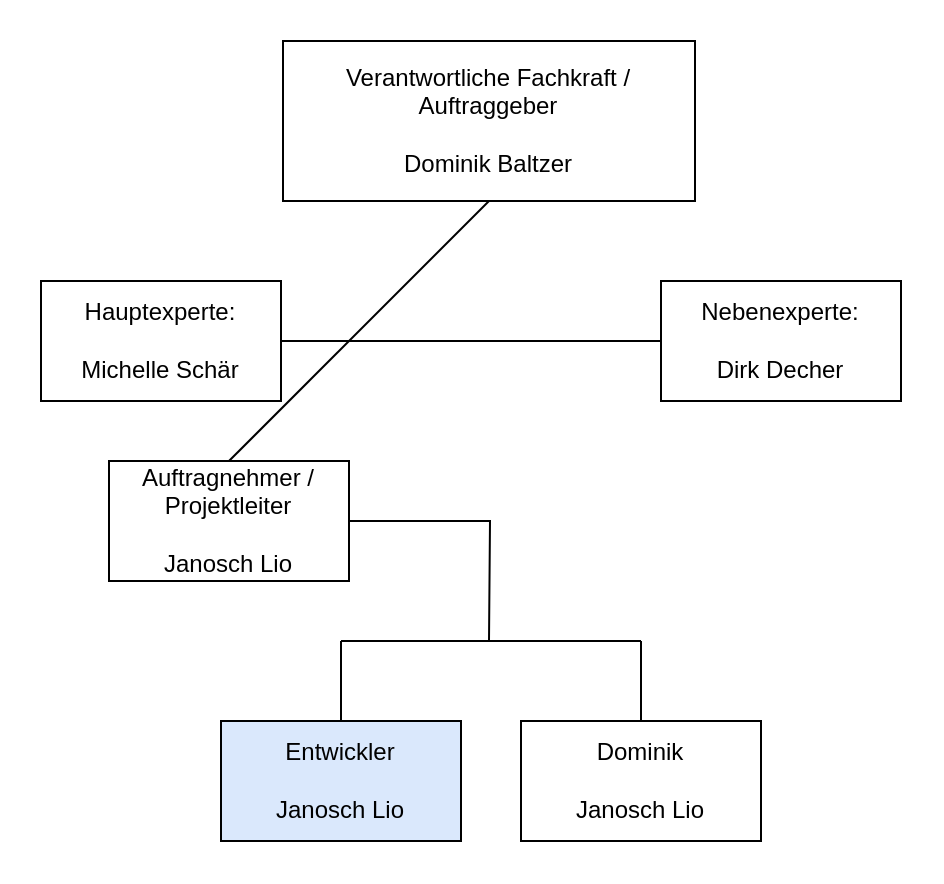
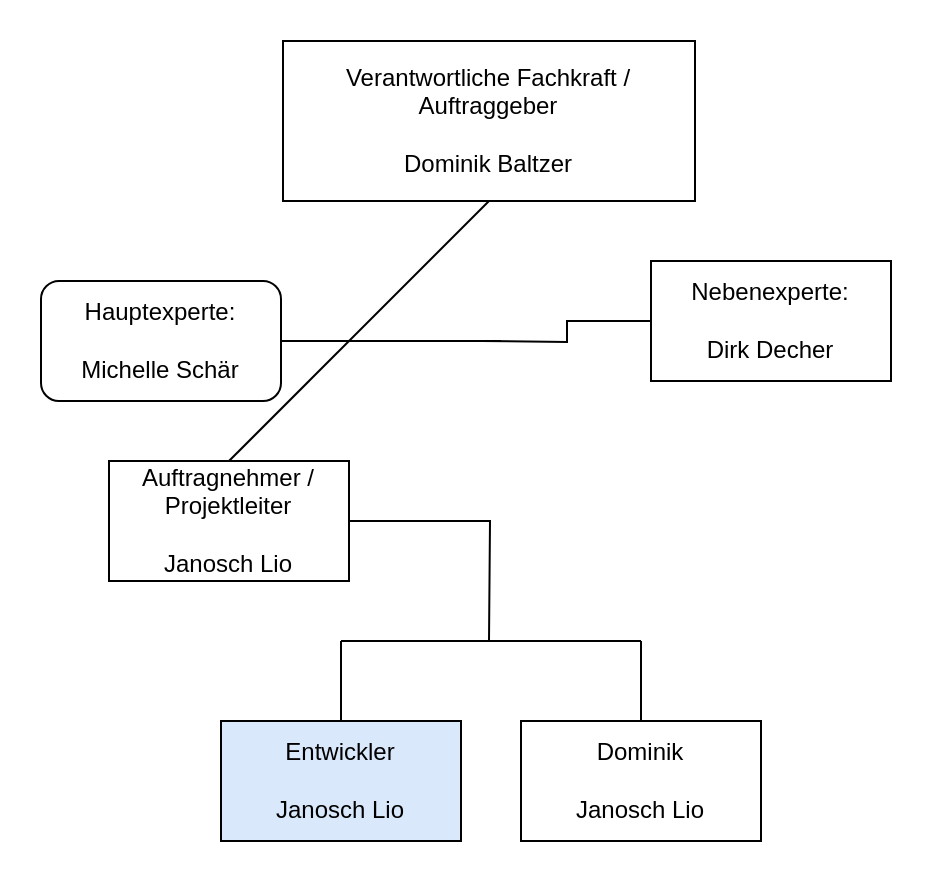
node "Hauptexperte: Michelle Schär": shape rectangle -> rounded rectangle
node "Nebenexperte: Dirk Decher": moved (781, 341) -> (771, 321)
